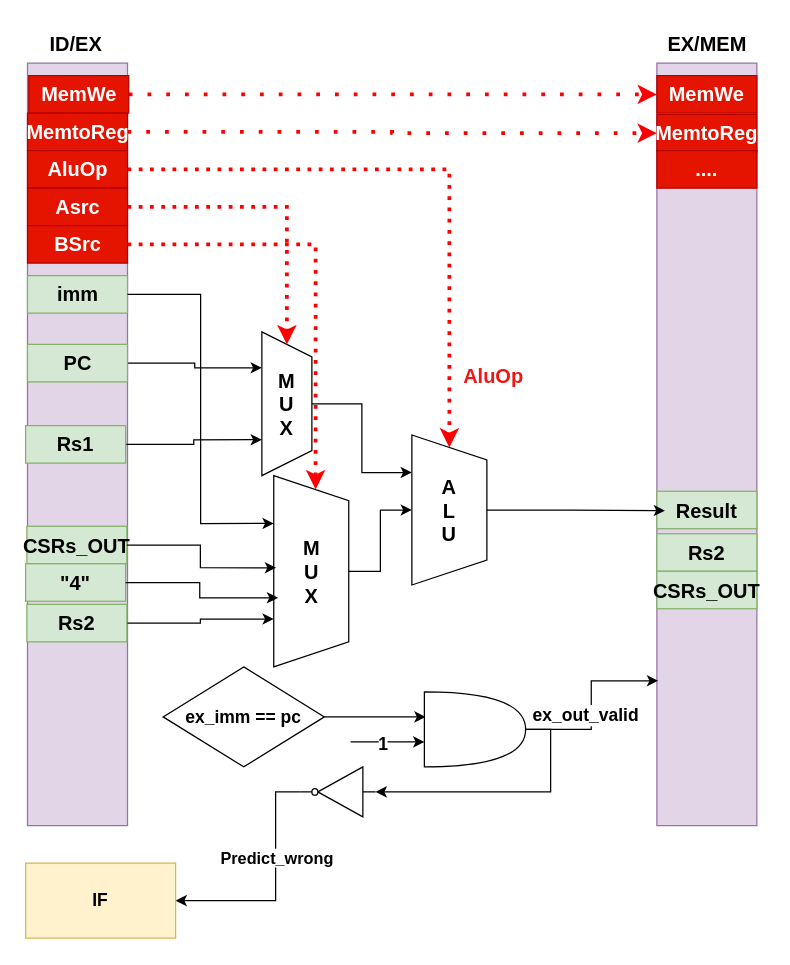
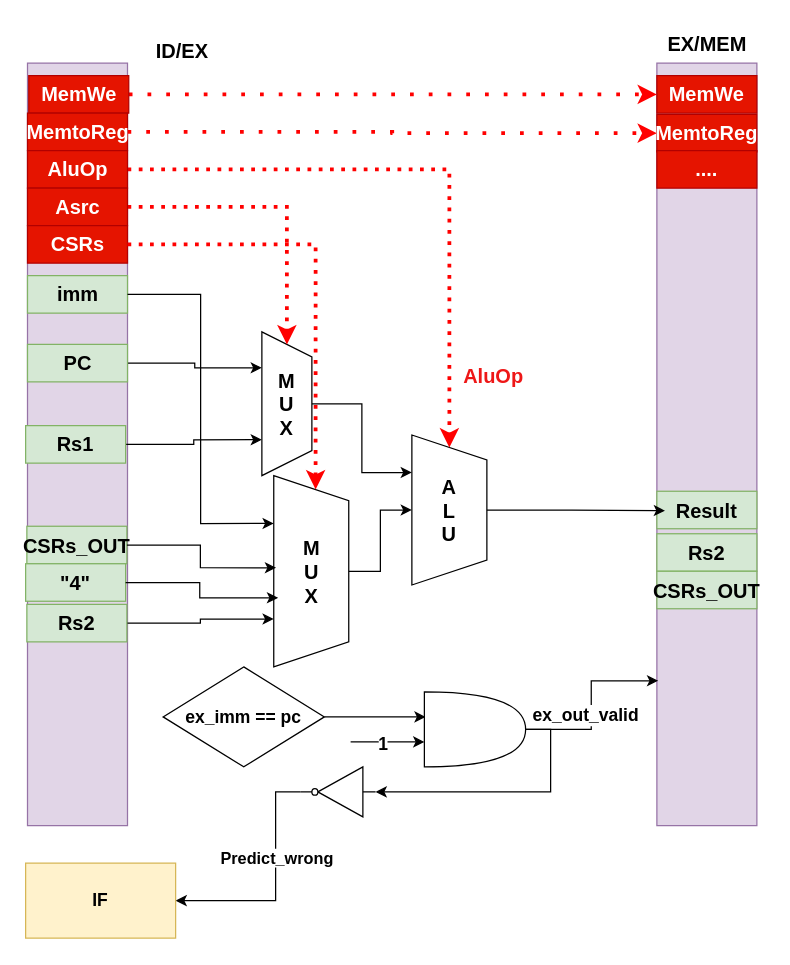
node "ID/EX": moved (76, 44) -> (182, 51)
node "BSrc": label "BSrc" -> "CSRs"
